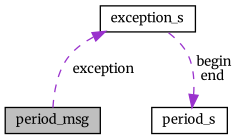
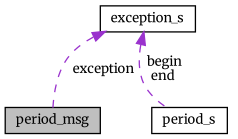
edge "exception_s" -> "period_s": reversed
